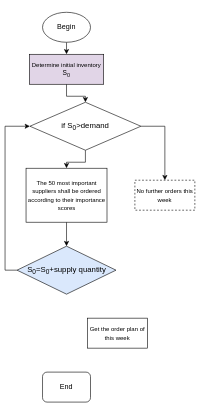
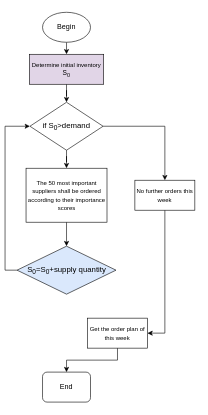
node "if S0>demand": size 111x48 -> 73x48
node "No further orders this week": style dashed -> solid
edge "No further orders this week" -> "Get the order plan of this week": added
edge "Get the order plan of this week" -> "End": added
